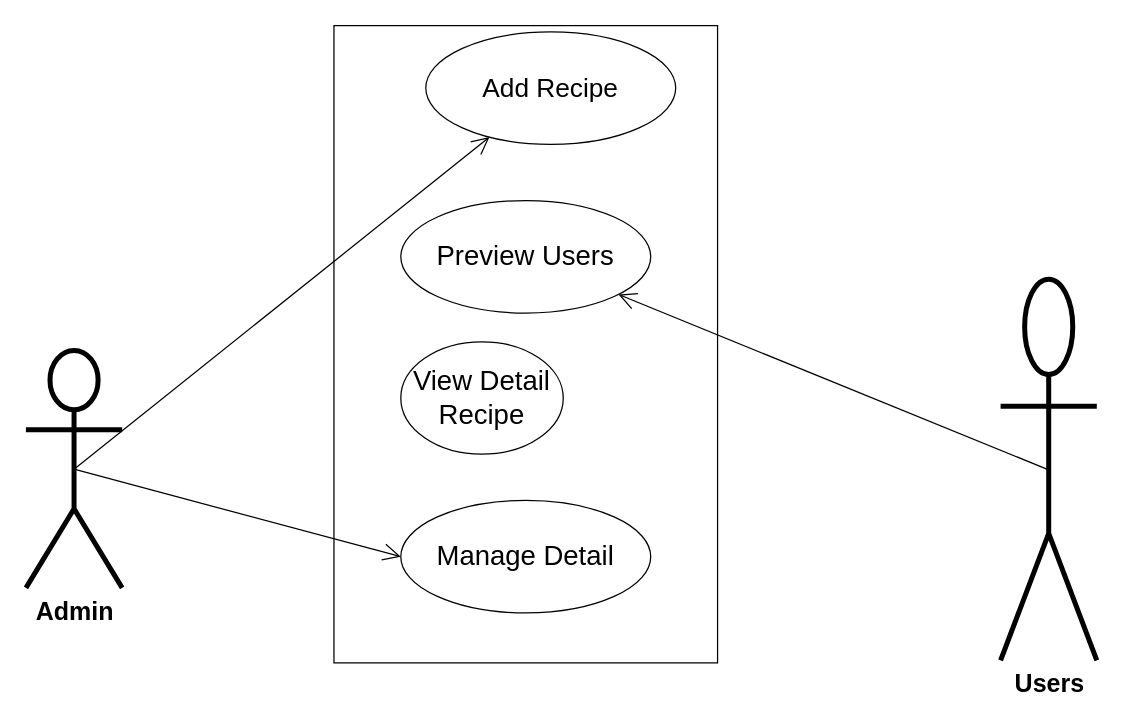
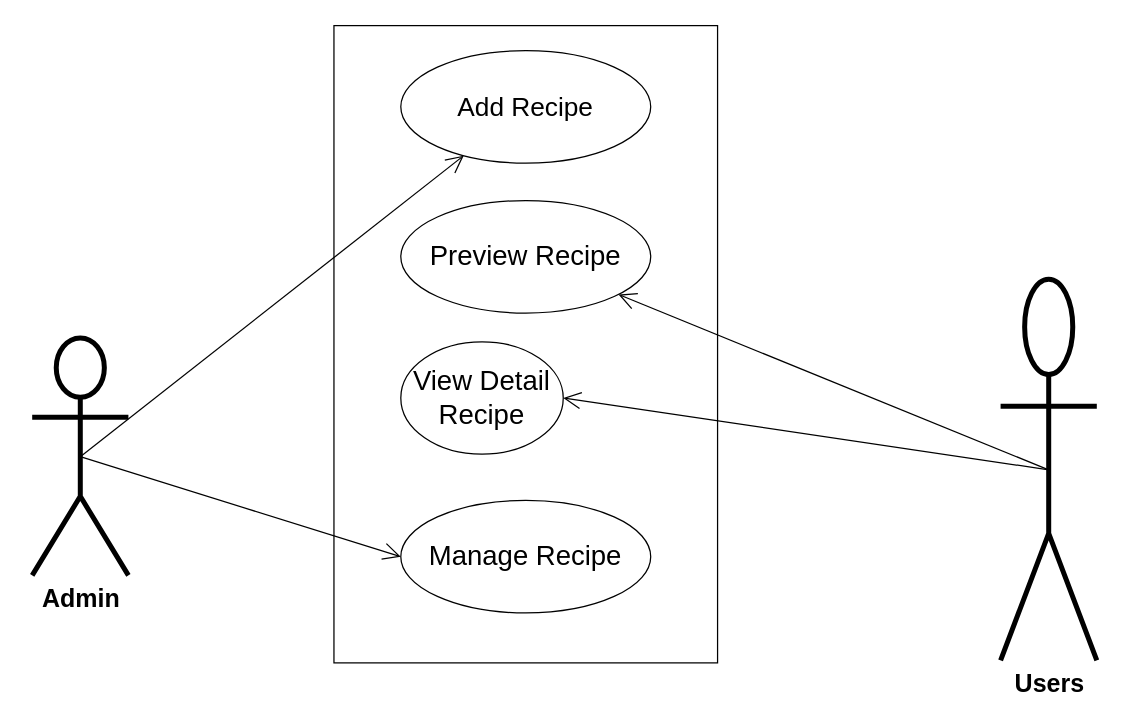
node "Add Recipe": moved (551, 88) -> (526, 107)
node "Preview Users": label "Preview Users" -> "Preview Recipe"
edge "Users" -> "View Detail Recipe": added
node "Admin": moved (74, 469) -> (80, 457)
node "Manage Detail": label "Manage Detail" -> "Manage Recipe"
